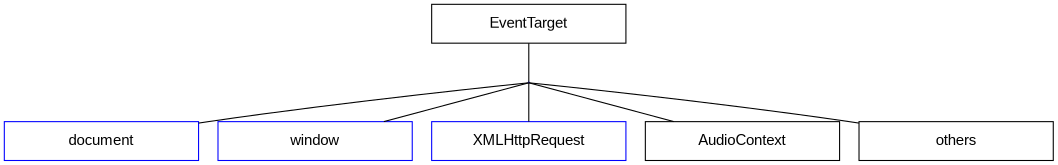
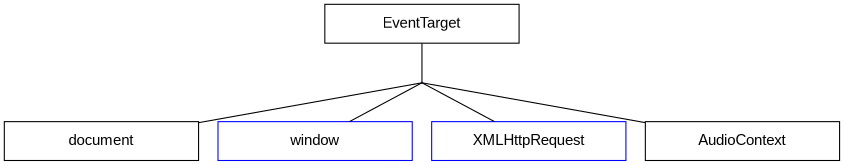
node "document": color blue -> black
node "others": removed
